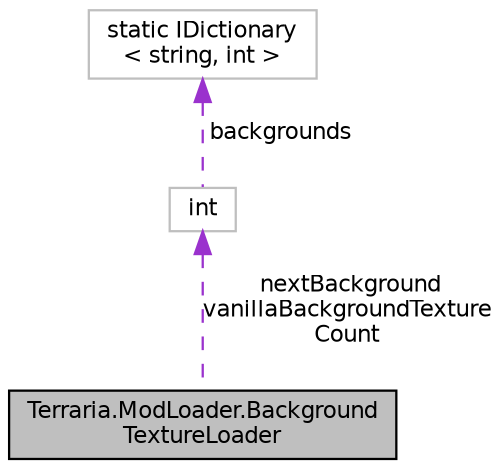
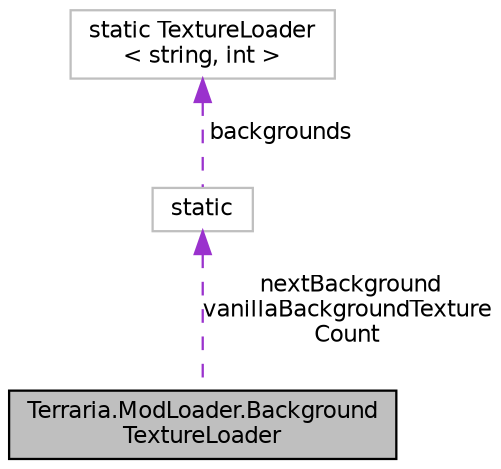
node "static IDictionary < string, int >": label "static IDictionary < string, int >" -> "static TextureLoader < string, int >"
node "int": label "int" -> "static"
